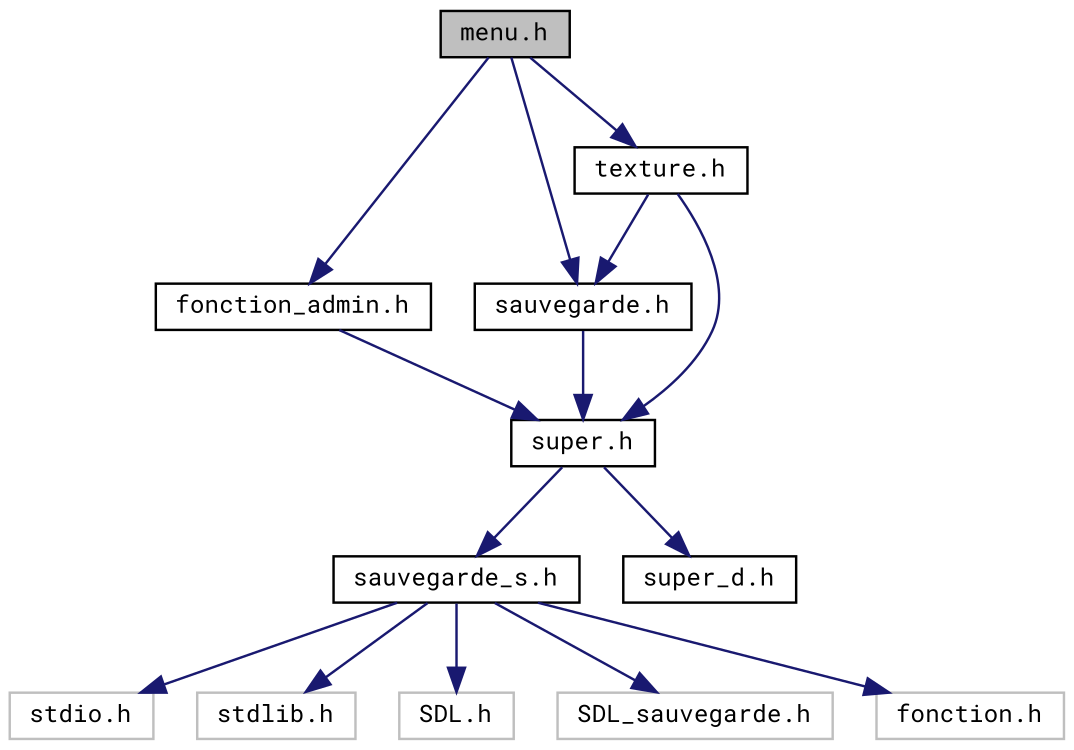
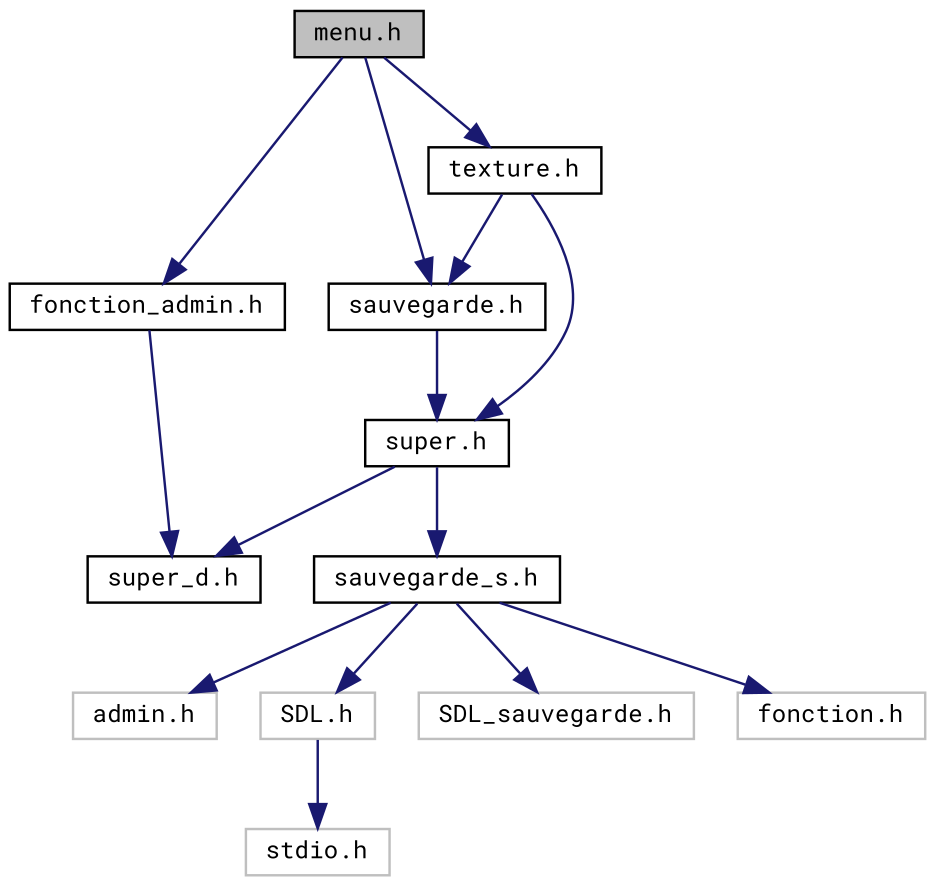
edge "fonction_admin.h" -> "super.h": now "fonction_admin.h" -> "super_d.h"
edge "sauvegarde_s.h" -> "stdio.h": now "SDL.h" -> "stdio.h"
node "stdlib.h": label "stdlib.h" -> "admin.h"
